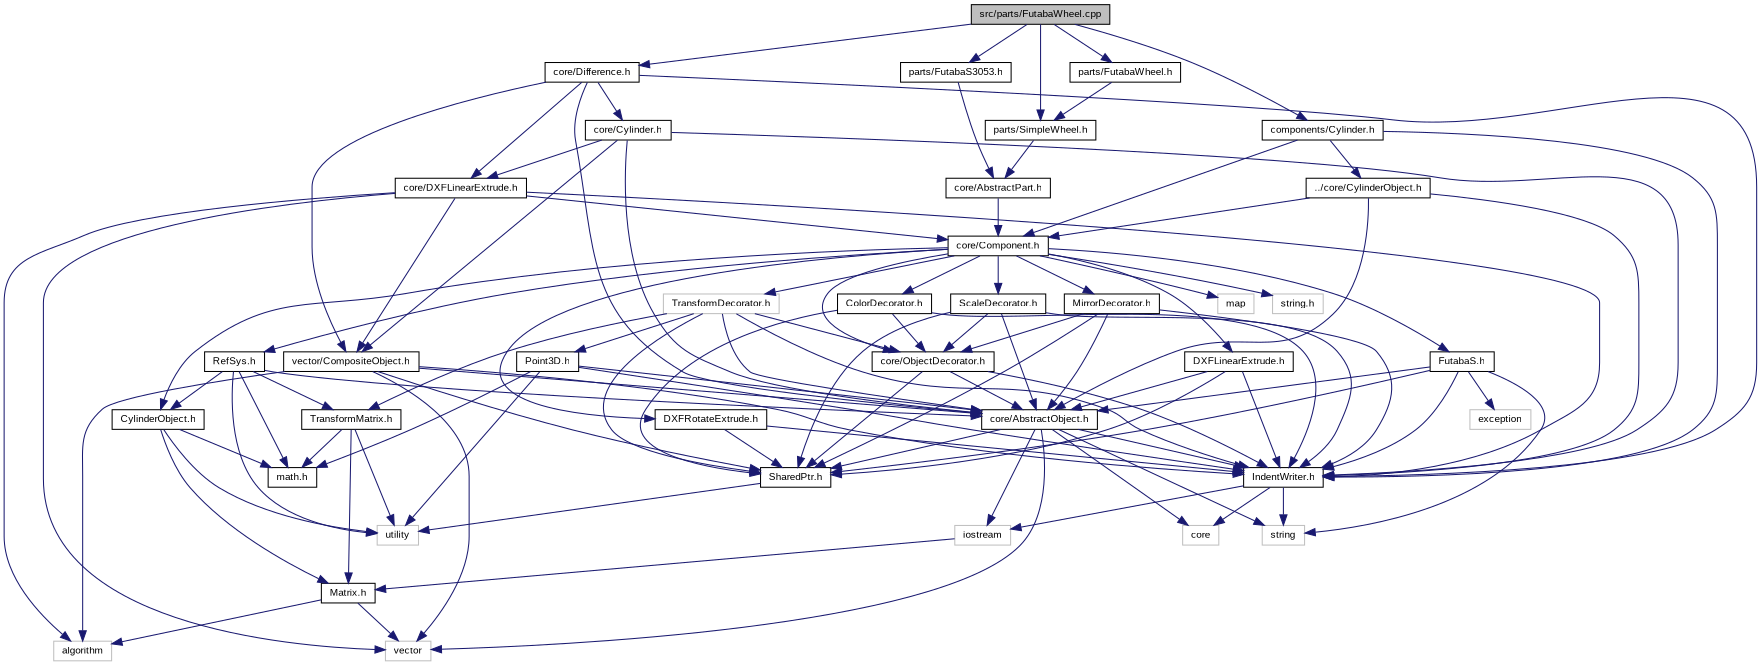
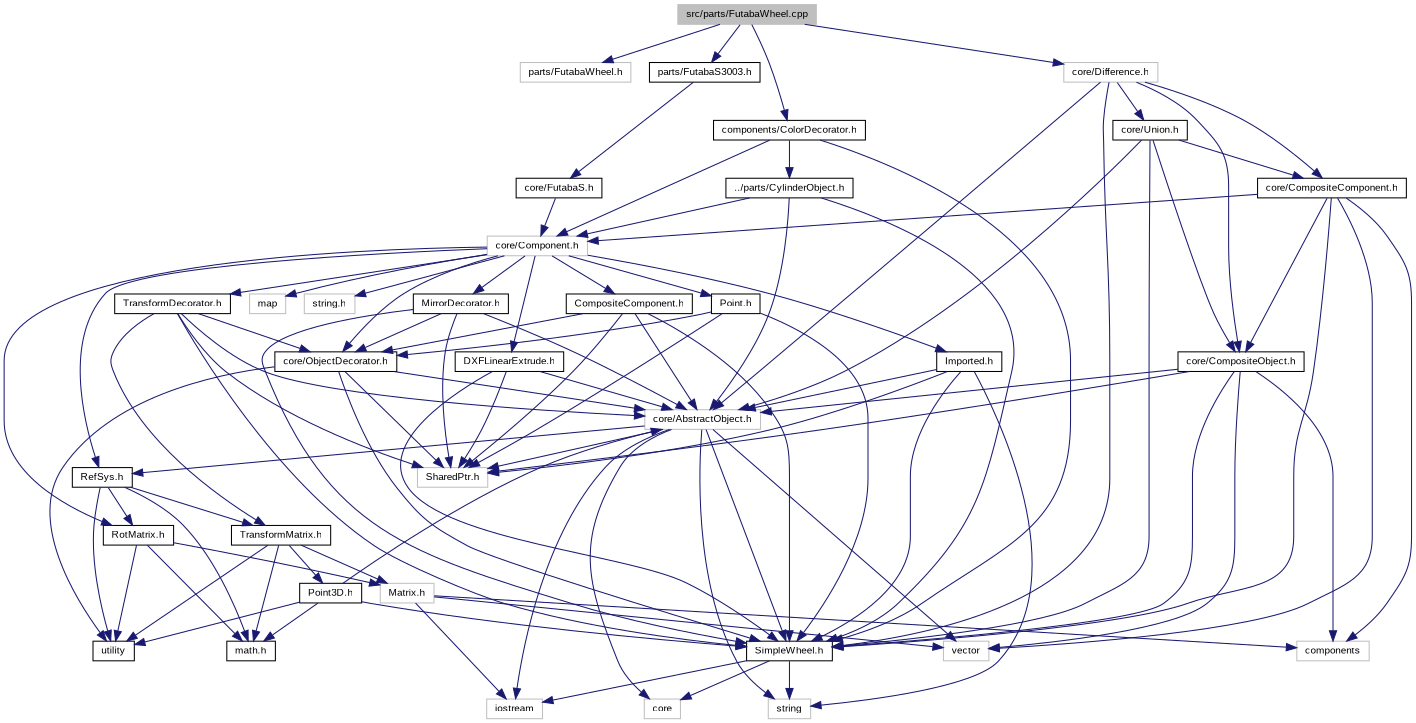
node "src/parts/FutabaWheel.cpp": color black -> grey75
node "core/Difference.h": color black -> grey75
node "parts/FutabaS3053.h": label "parts/FutabaS3053.h" -> "parts/FutabaS3003.h"
node "parts/FutabaWheel.h": color black -> grey75
node "core/Cylinder.h": label "core/Cylinder.h" -> "core/Union.h"
node "parts/SimpleWheel.h": removed
node "components/Cylinder.h": label "components/Cylinder.h" -> "components/ColorDecorator.h"
node "core/DXFLinearExtrude.h": label "core/DXFLinearExtrude.h" -> "core/CompositeComponent.h"
node "core/AbstractPart.h": label "core/AbstractPart.h" -> "core/FutabaS.h"
node "../core/CylinderObject.h": label "../core/CylinderObject.h" -> "../parts/CylinderObject.h"
node "core/Component.h": color black -> grey75
node "TransformDecorator.h": color grey75 -> black
node "ColorDecorator.h": label "ColorDecorator.h" -> "Point.h"
node "ScaleDecorator.h": label "ScaleDecorator.h" -> "CompositeComponent.h"
edge "TransformDecorator.h" -> "Point3D.h": now "TransformMatrix.h" -> "Point3D.h"
node "vector/CompositeObject.h": label "vector/CompositeObject.h" -> "core/CompositeObject.h"
node "FutabaS.h": label "FutabaS.h" -> "Imported.h"
edge "RefSys.h" -> "core/AbstractObject.h": reversed
node "CylinderObject.h": label "CylinderObject.h" -> "RotMatrix.h"
node "DXFRotateExtrude.h": removed
node "core/AbstractObject.h": color black -> grey75
node "exception": removed
node "SharedPtr.h": color black -> grey75
node "IndentWriter.h": label "IndentWriter.h" -> "SimpleWheel.h"
edge "SharedPtr.h" -> "utility": now "core/ObjectDecorator.h" -> "utility"
node "utility": color grey75 -> black
edge "iostream" -> "Matrix.h": reversed
node "Matrix.h": color black -> grey75
node "algorithm": label "algorithm" -> "components"
